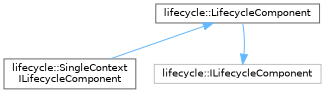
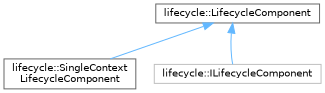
edge "lifecycle::LifecycleComponent" -> "lifecycle::ILifecycleComponent": reversed
node "lifecycle::SingleContext ILifecycleComponent": label "lifecycle::SingleContext ILifecycleComponent" -> "lifecycle::SingleContext LifecycleComponent"
